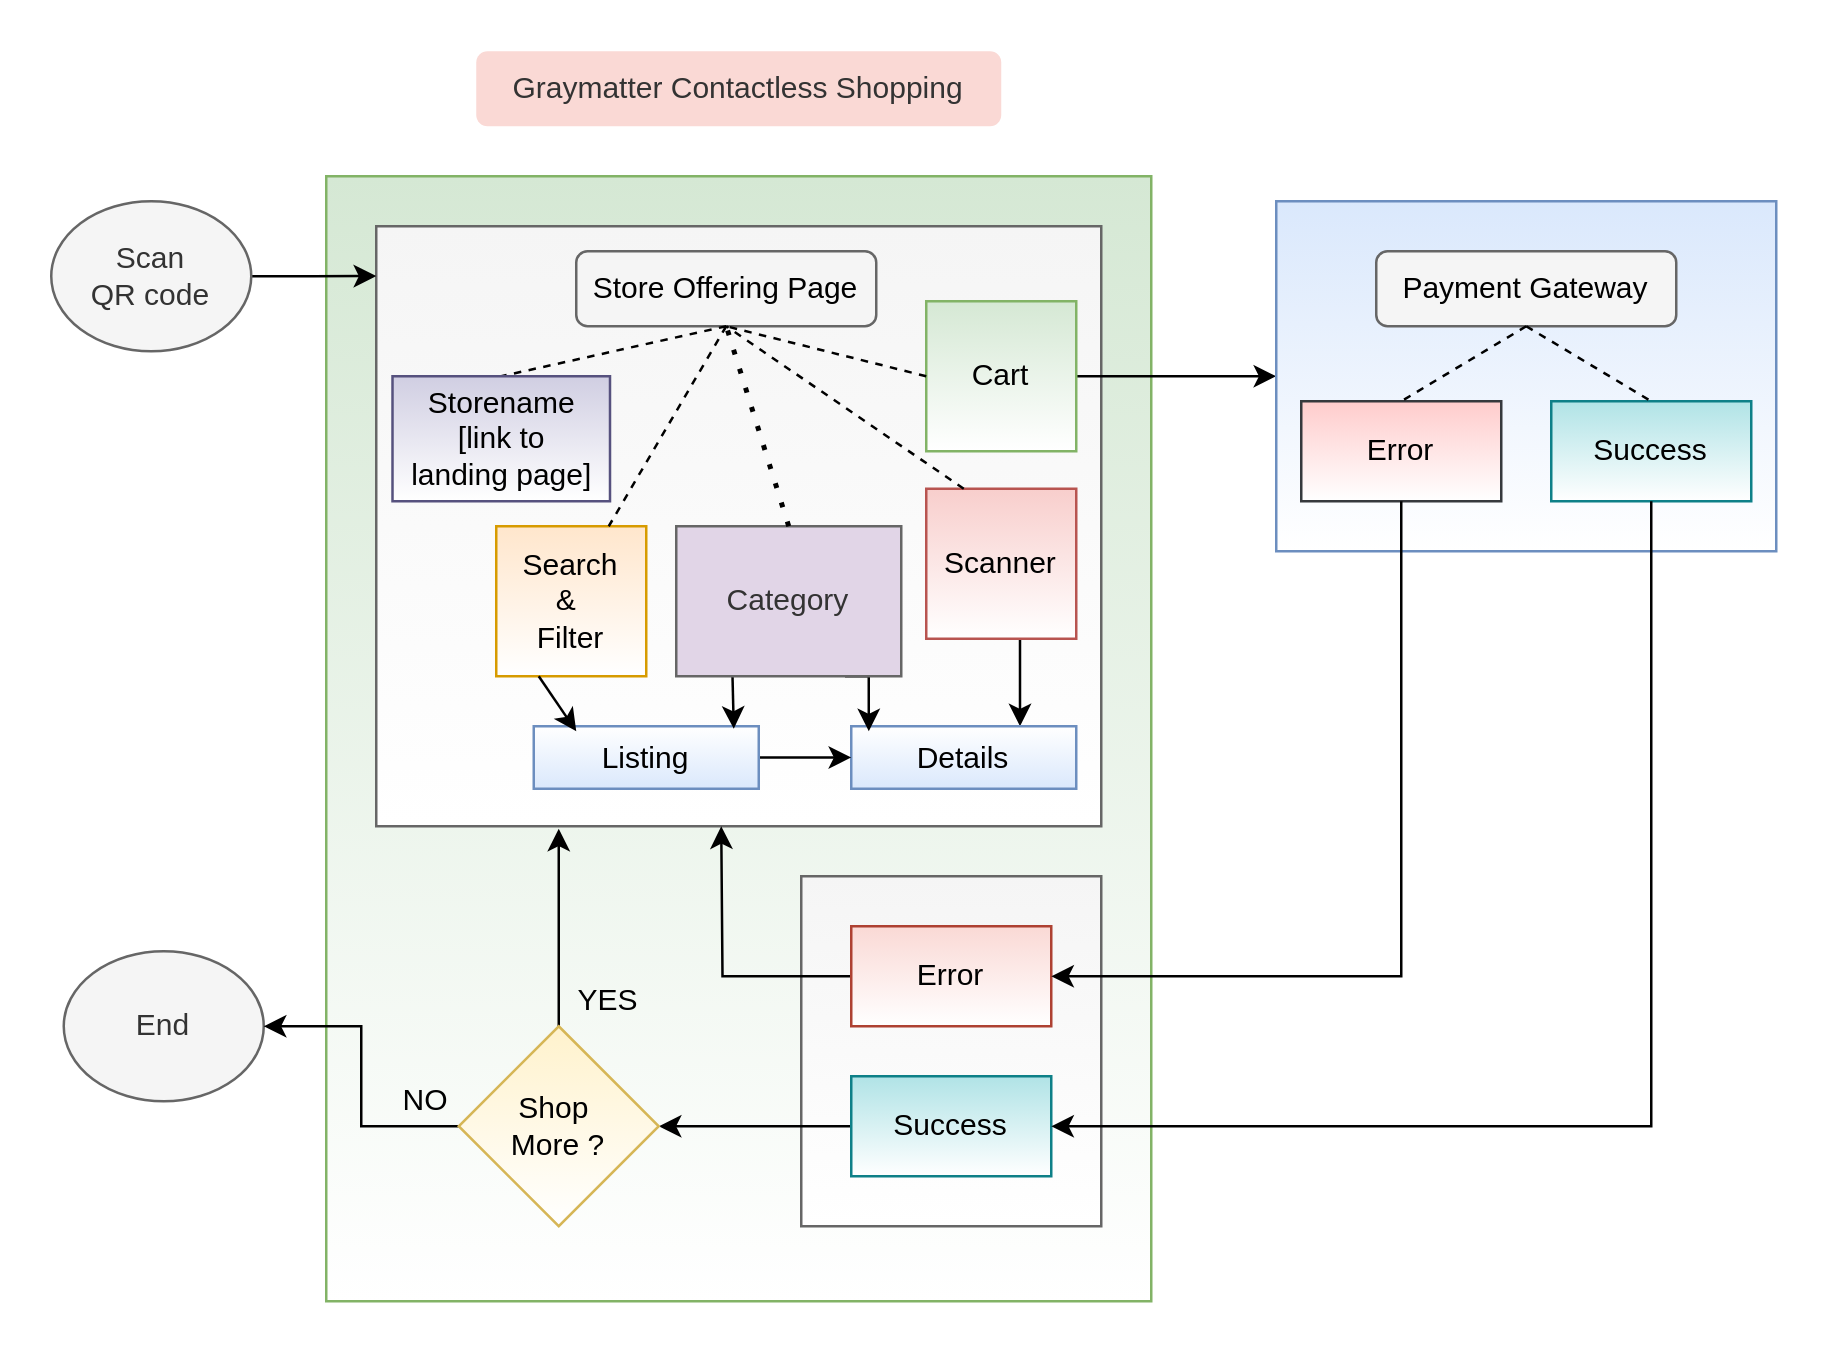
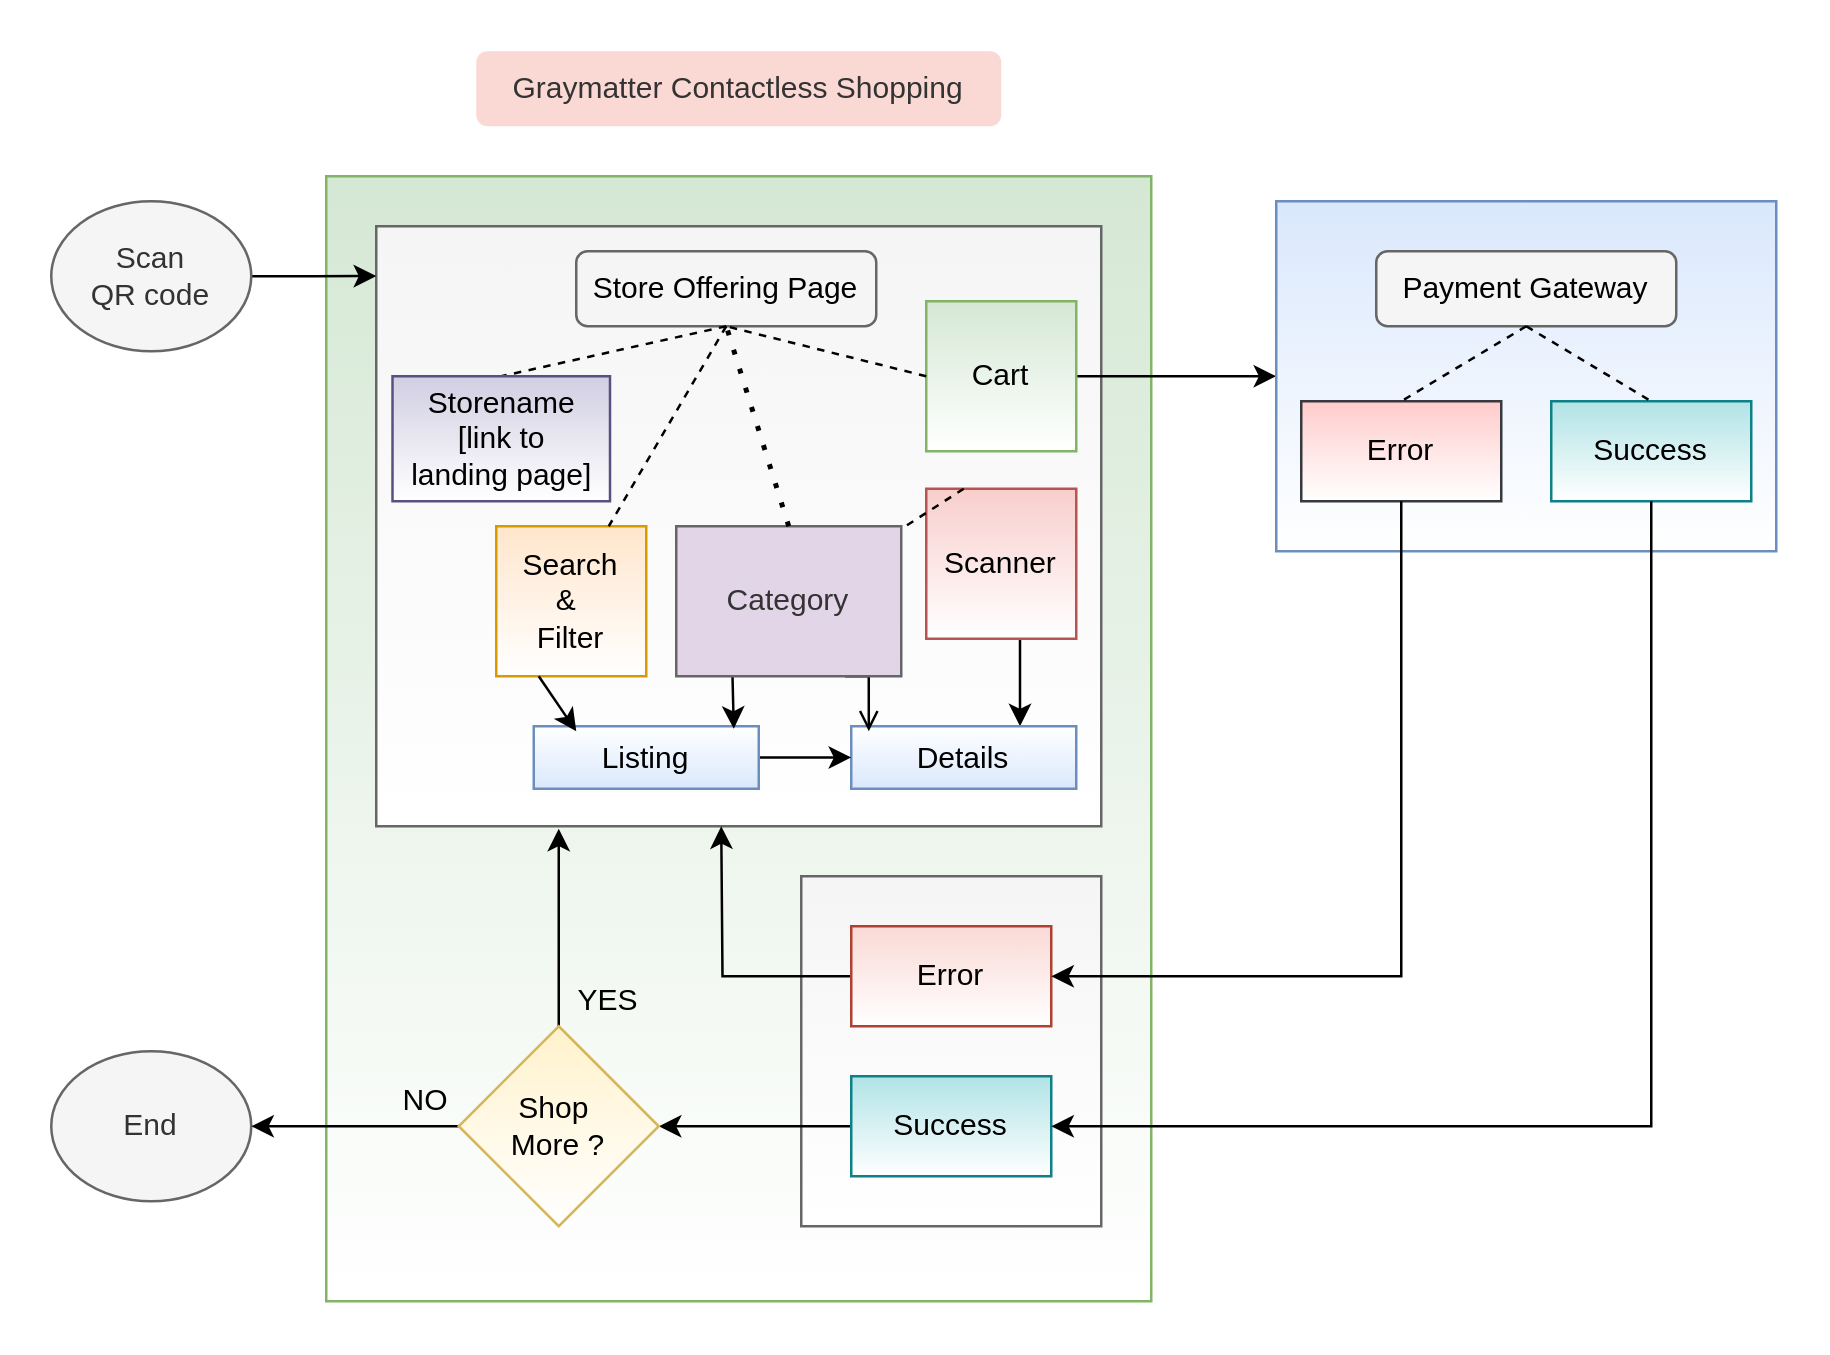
edge "Store Offering Page" -- "Scanner": now "Category" -- "Scanner"
edge "Category" -> "Details": arrowhead classic -> open
node "End": moved (164, 1026) -> (151, 1126)
